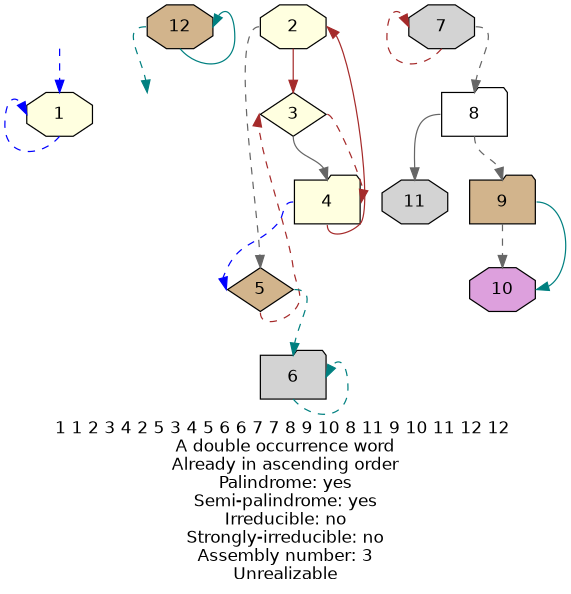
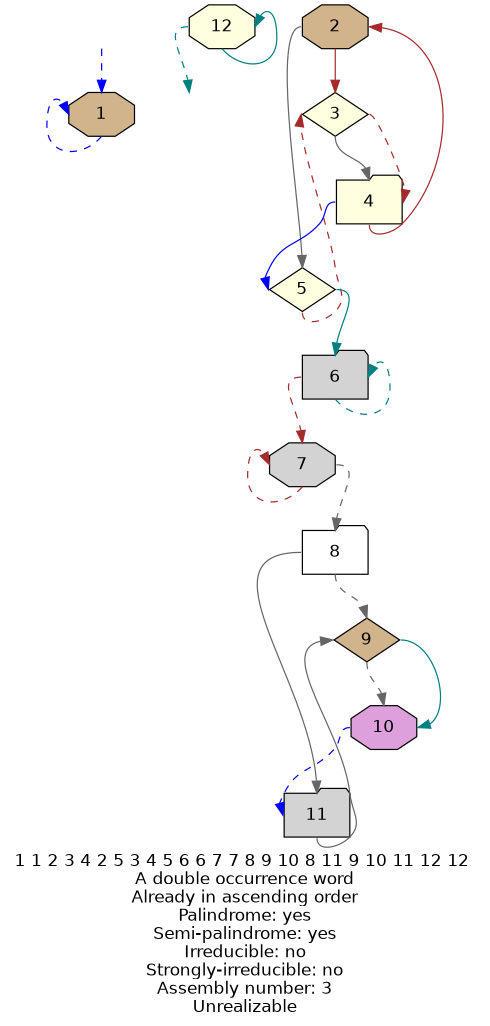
node "12": fillcolor tan -> lightyellow
node "2": fillcolor lightyellow -> tan
node "1": fillcolor lightyellow -> tan
edge "2" -> "5": style dashed -> solid
node "11": shape octagon -> folder
node "9": shape folder -> diamond
edge "4" -> "5": style dashed -> solid
node "5": fillcolor tan -> lightyellow
edge "5" -> "6": style dashed -> solid
edge "6" -> "7": added
edge "11" -> "9": added
edge "10" -> "11": added
